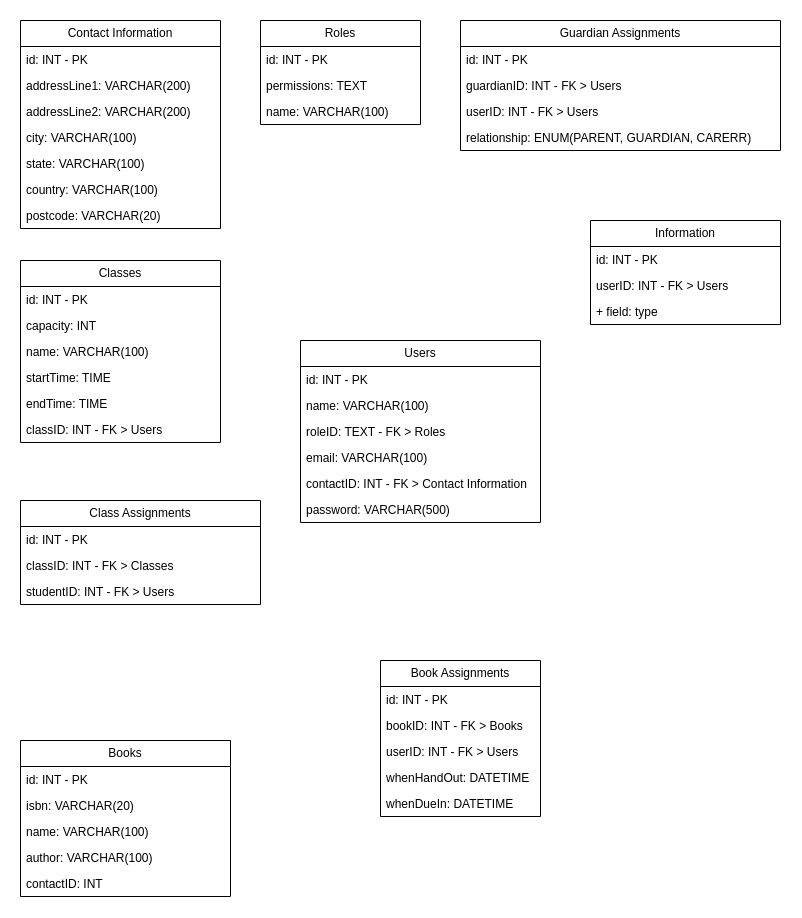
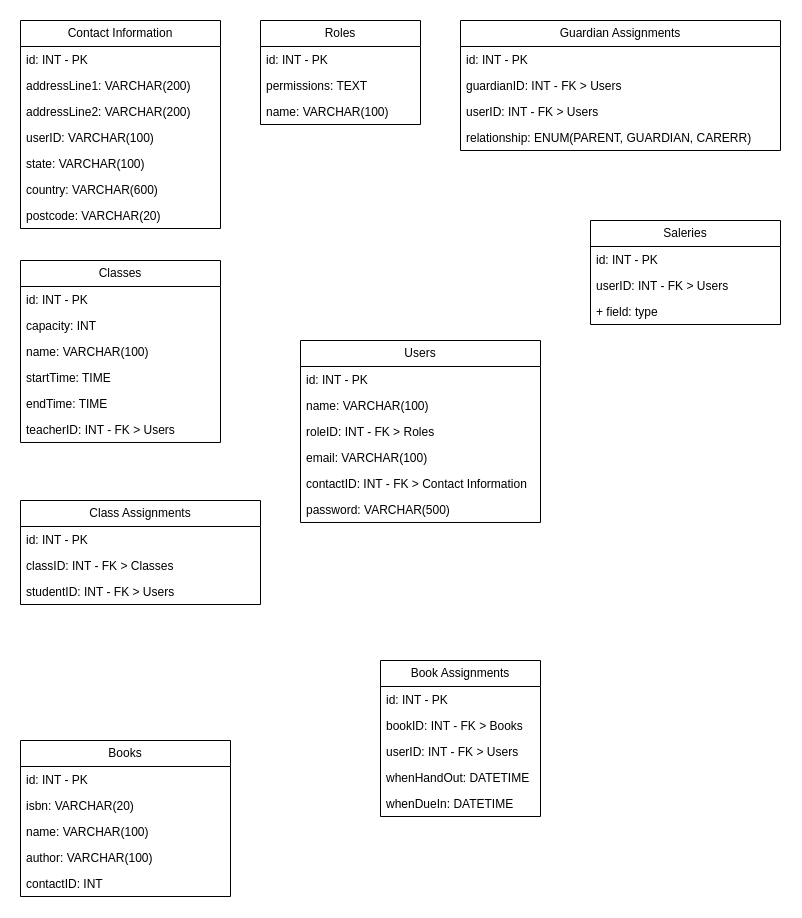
node "city: VARCHAR(100)": label "city: VARCHAR(100)" -> "userID: VARCHAR(100)"
node "country: VARCHAR(100)": label "country: VARCHAR(100)" -> "country: VARCHAR(600)"
node "Information": label "Information" -> "Saleries"
node "classID: INT - FK > Users": label "classID: INT - FK > Users" -> "teacherID: INT - FK > Users"
node "roleID: TEXT - FK > Roles": label "roleID: TEXT - FK > Roles" -> "roleID: INT - FK > Roles"
